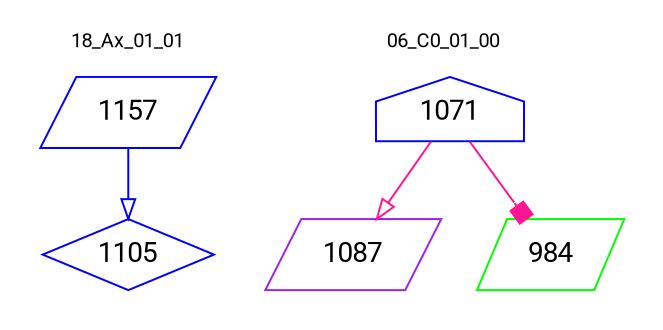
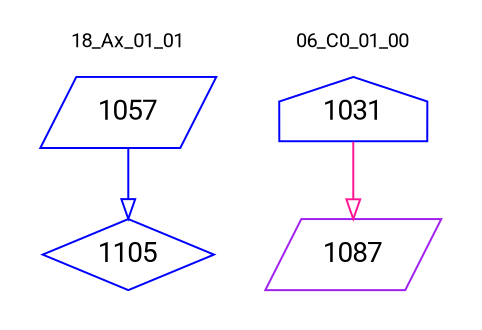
node "1157": label "1157" -> "1057"
node "1071": label "1071" -> "1031"
node "984": removed
